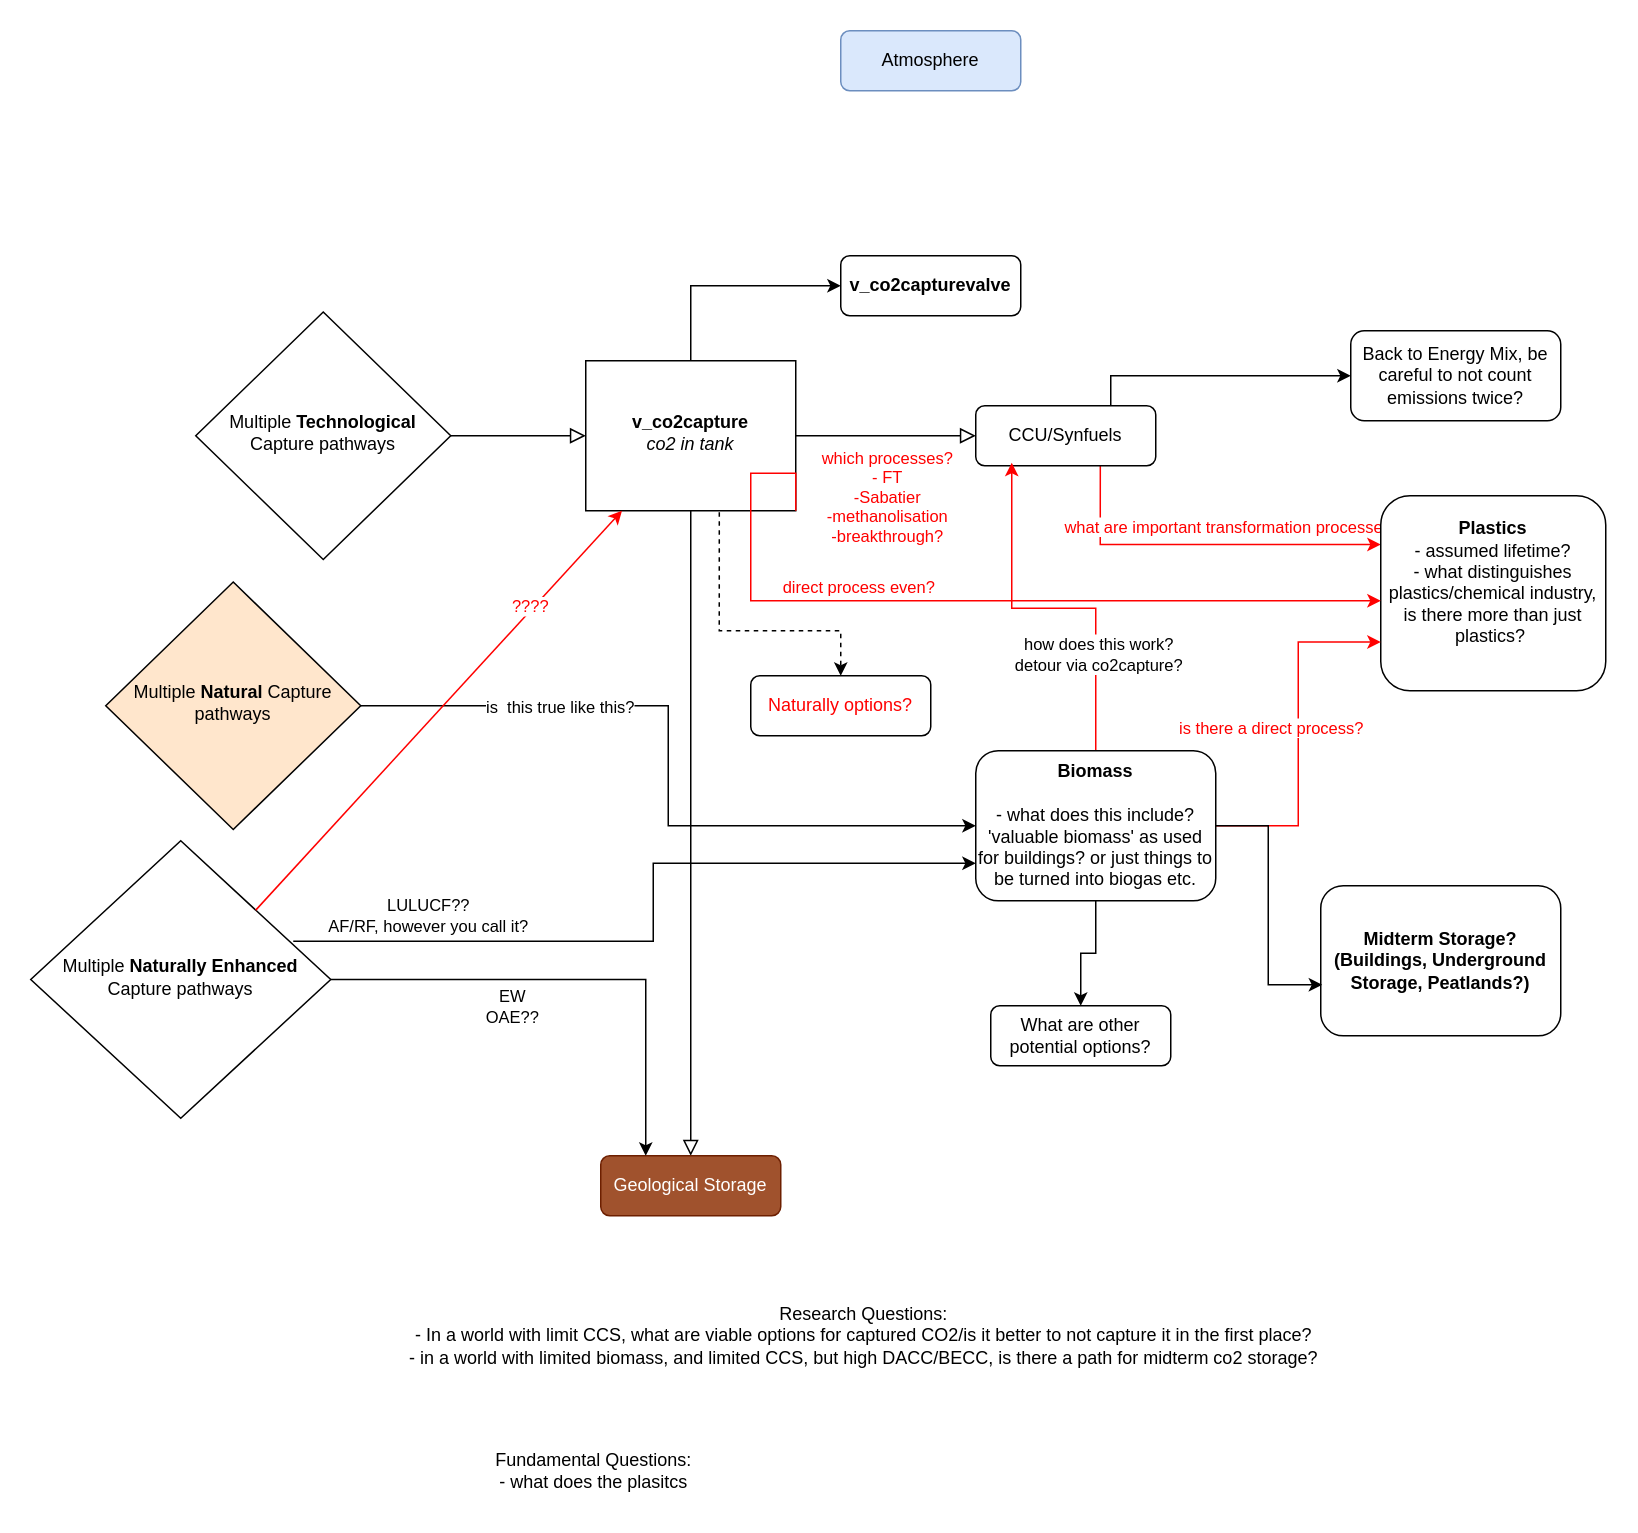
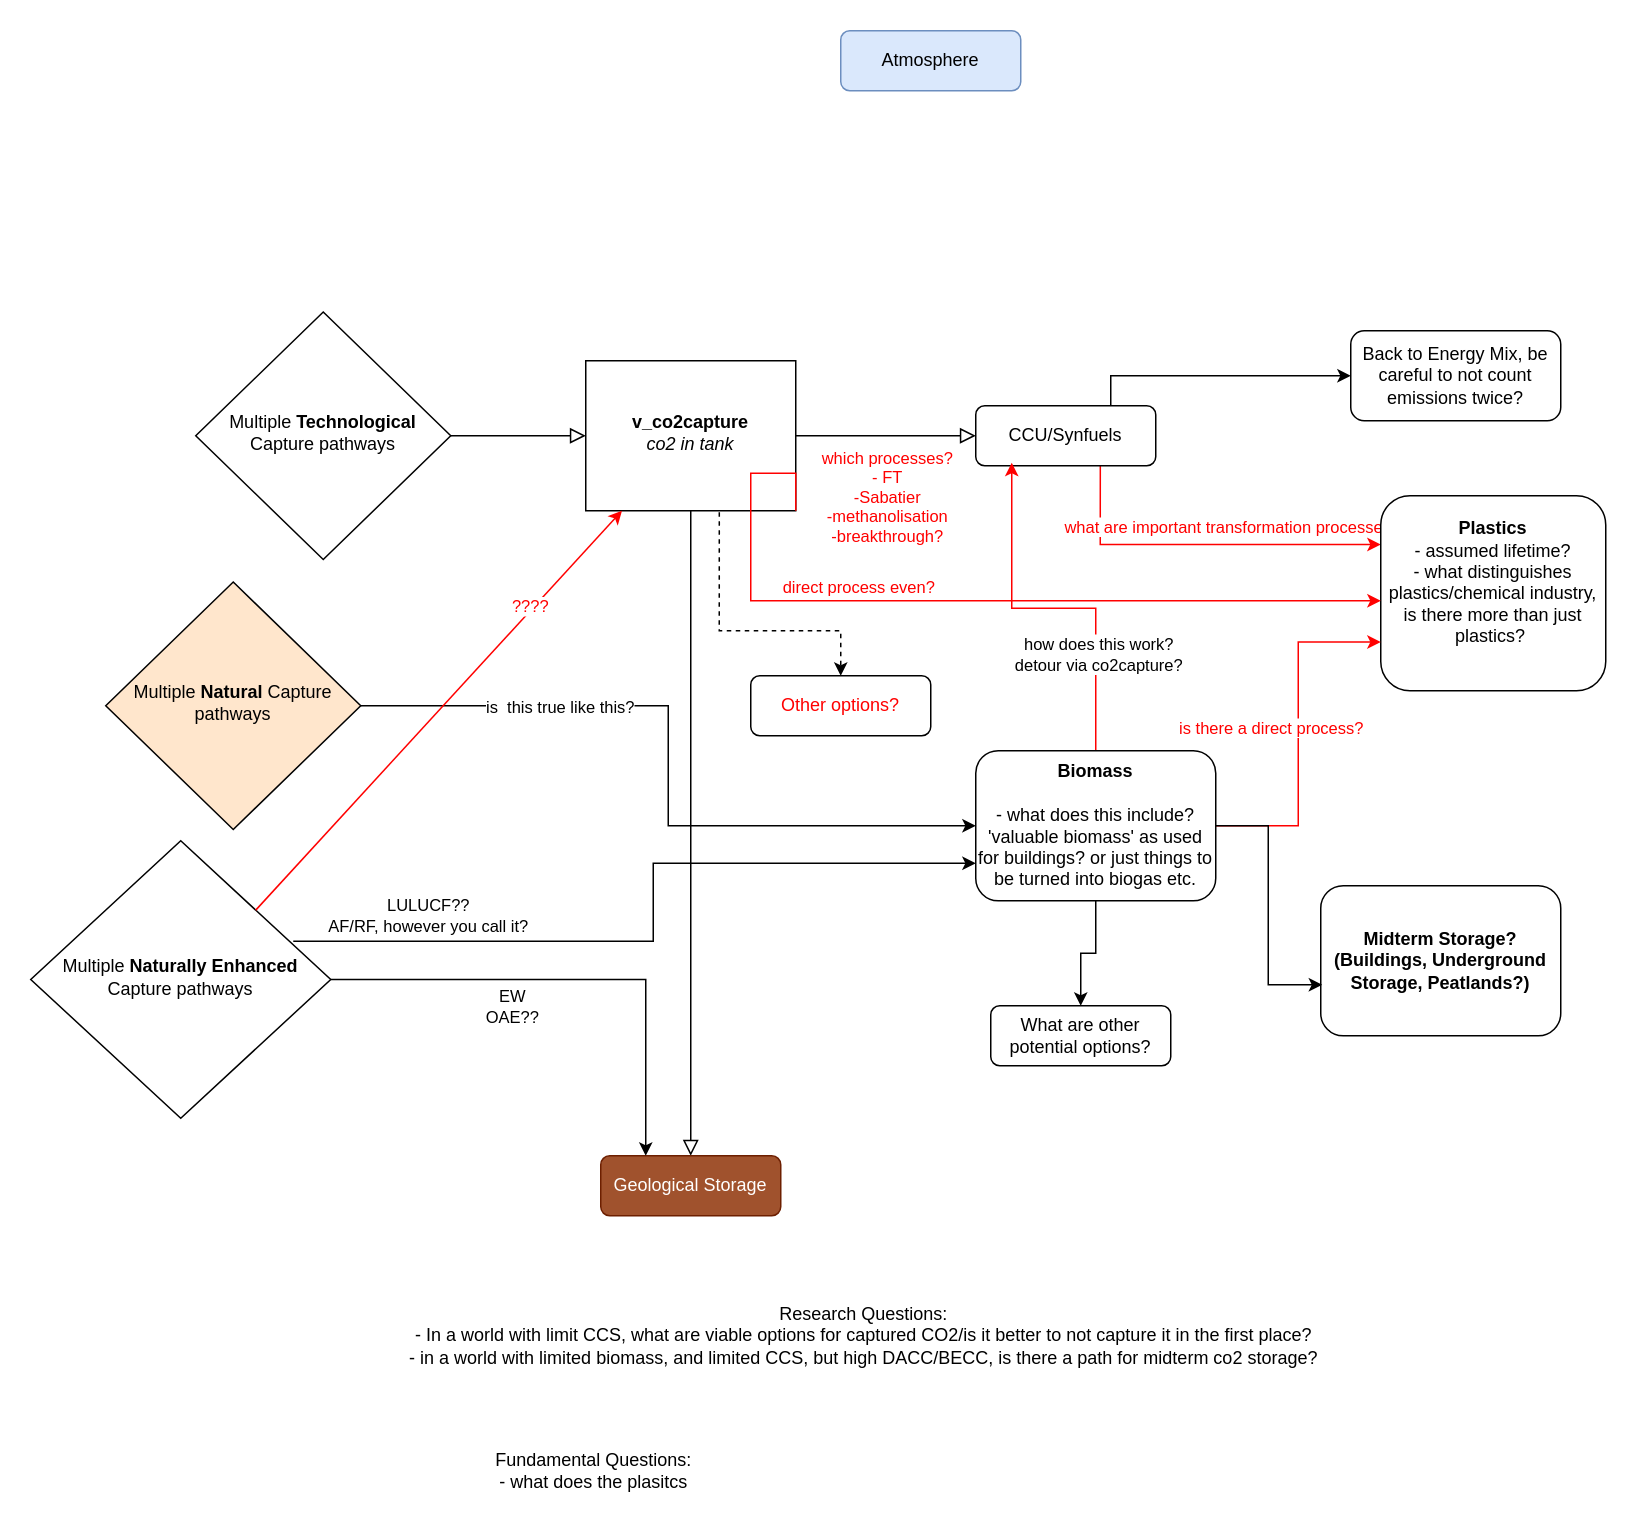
edge "v_co2capture co2 in tank" -> "v_co2capturevalve": removed
node "v_co2capturevalve": removed
node "Naturally options?": label "Naturally options?" -> "Other options?"
